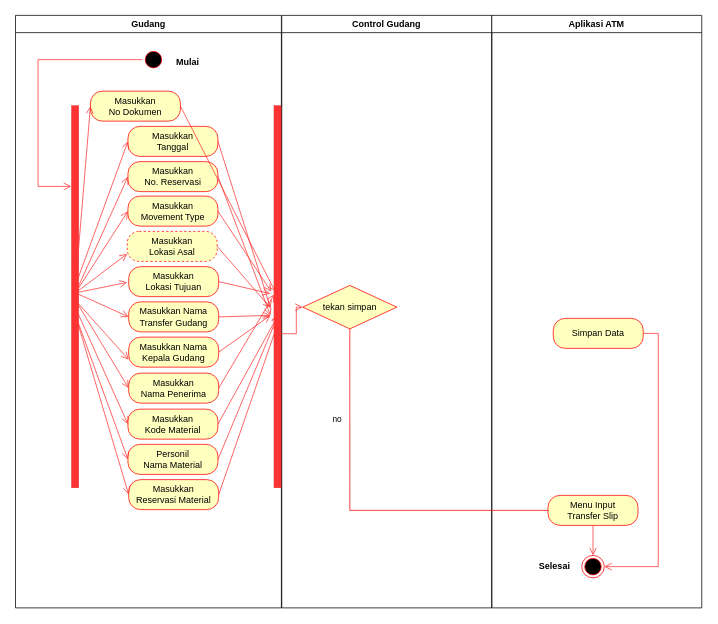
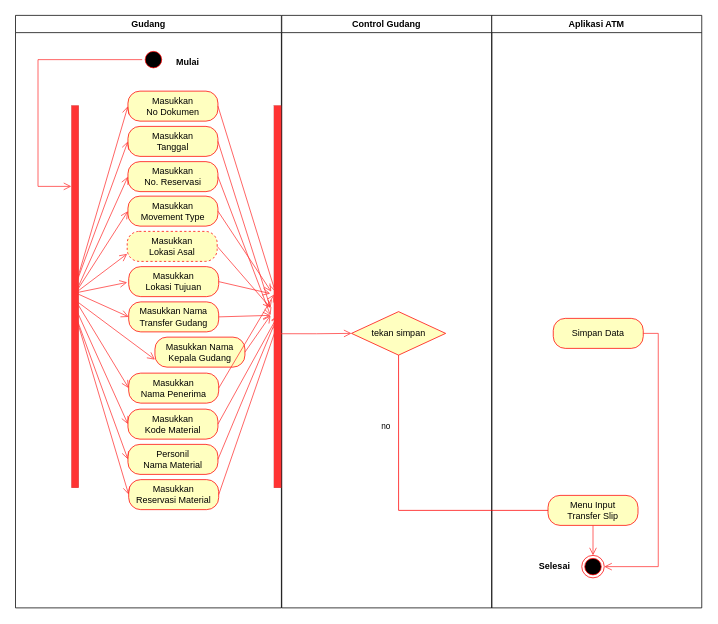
node "Masukkan No Dokumen": moved (135, 106) -> (173, 106)
node "tekan simpan": moved (350, 307) -> (398, 333)
node "Masukkan Nama Kepala Gudang": moved (174, 352) -> (200, 352)
